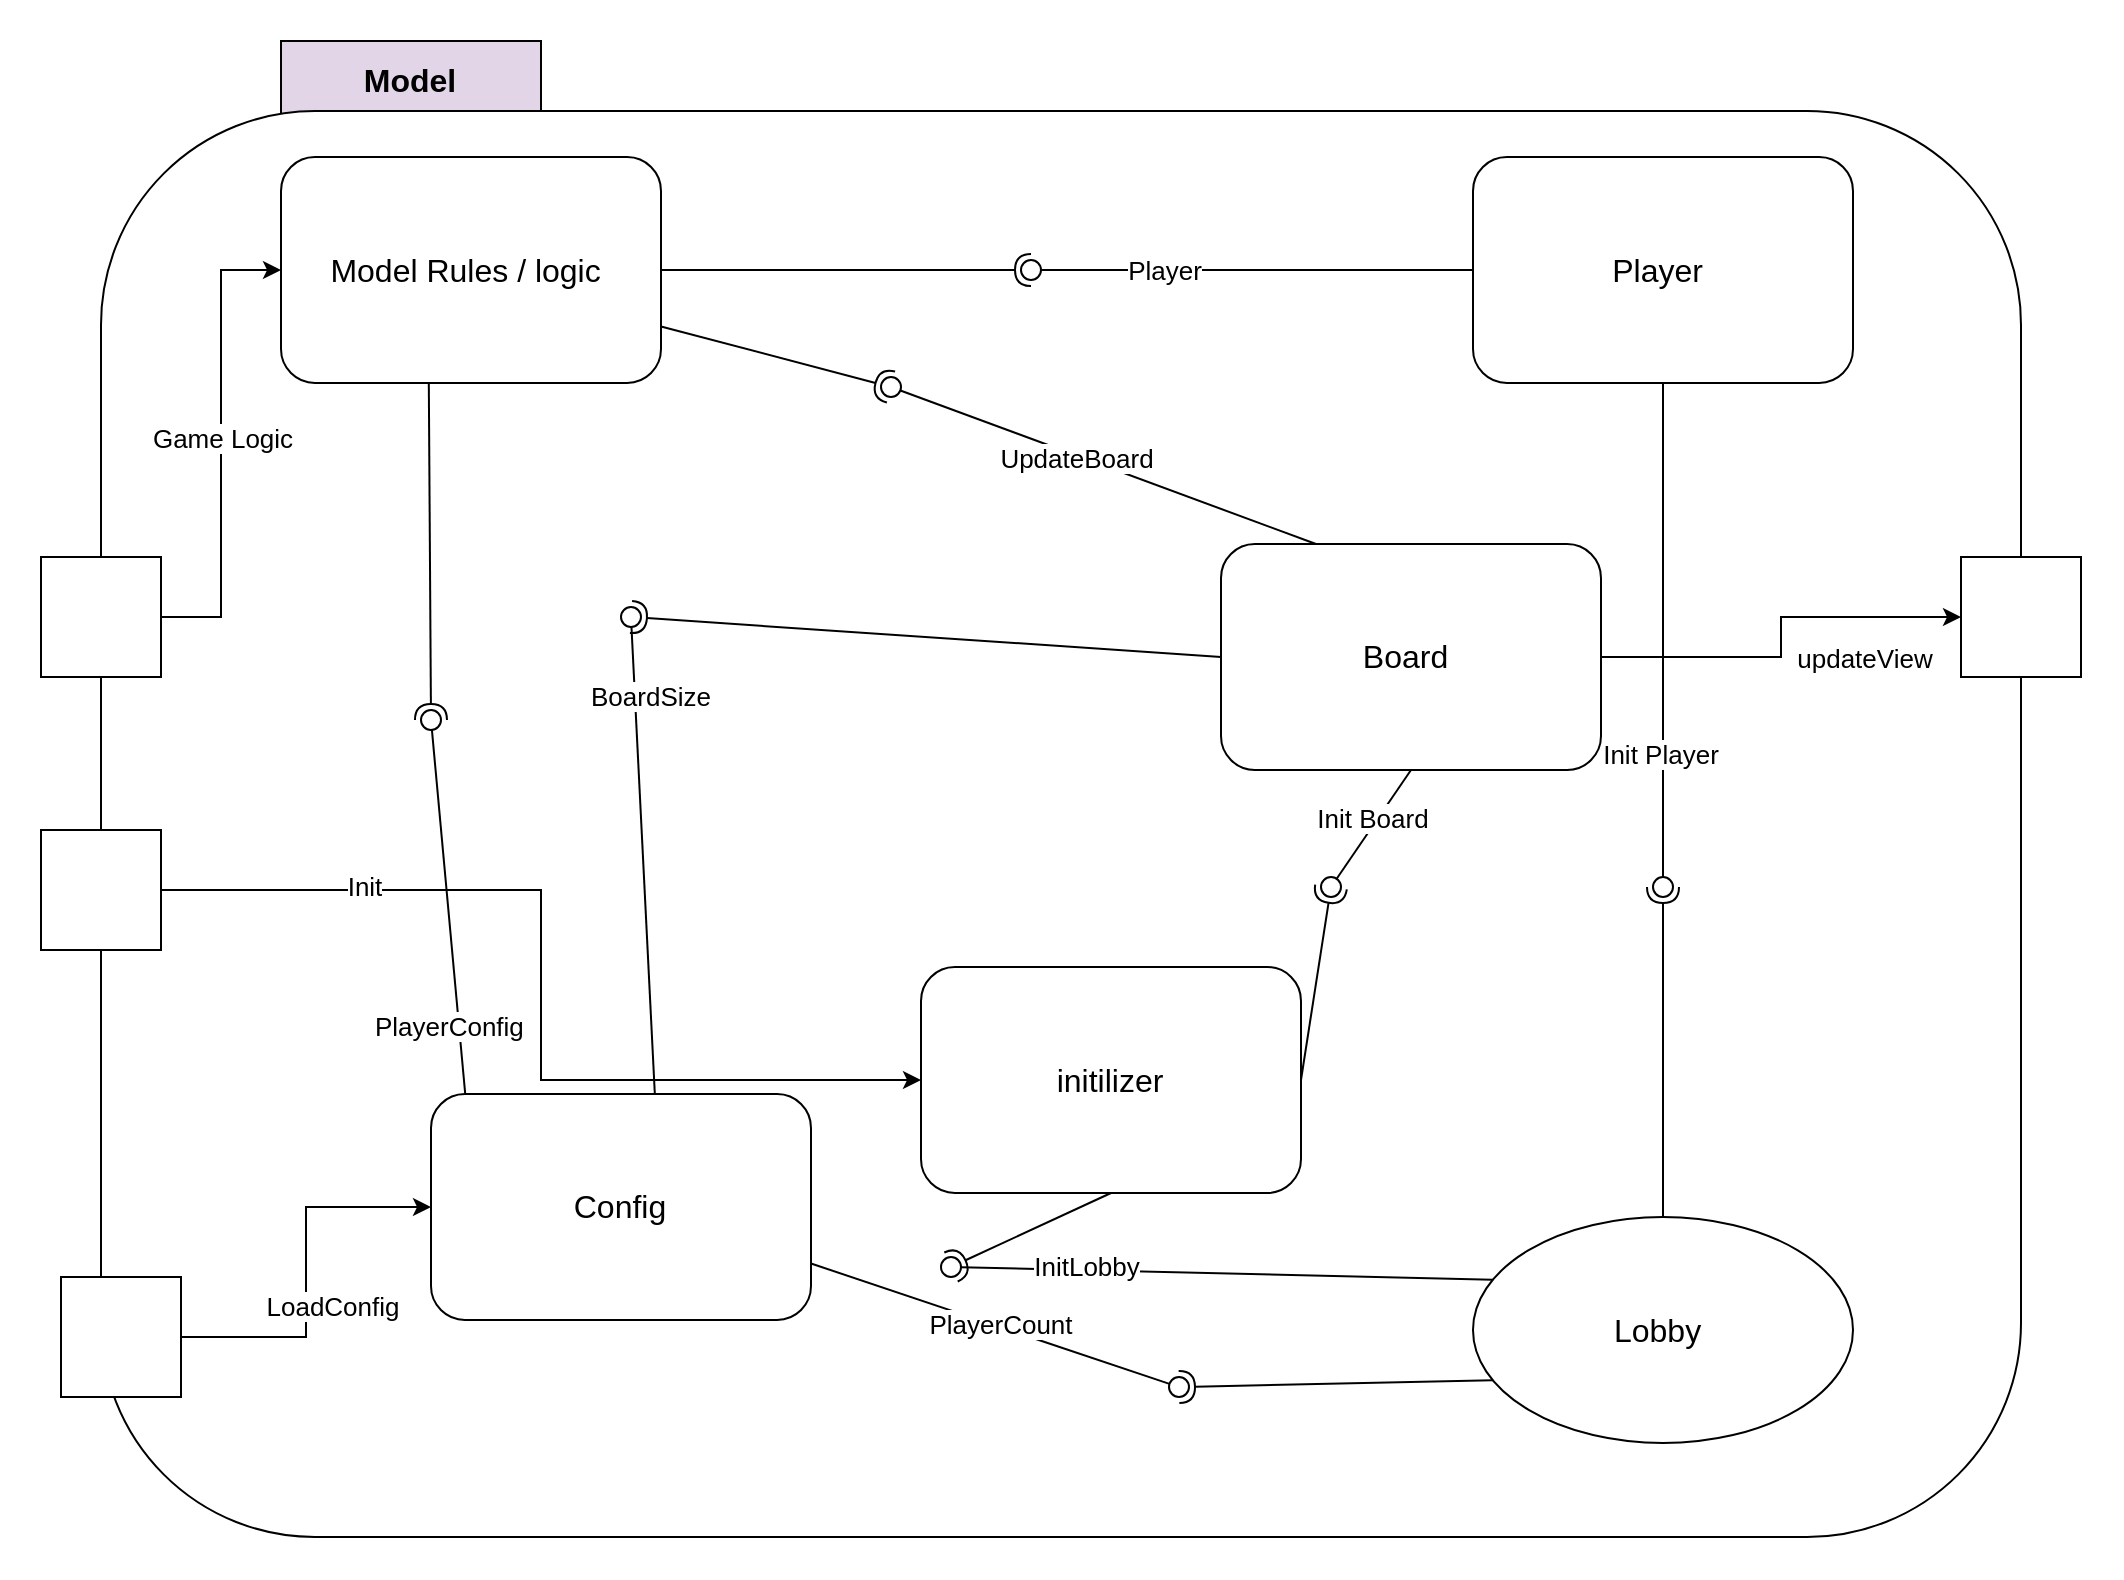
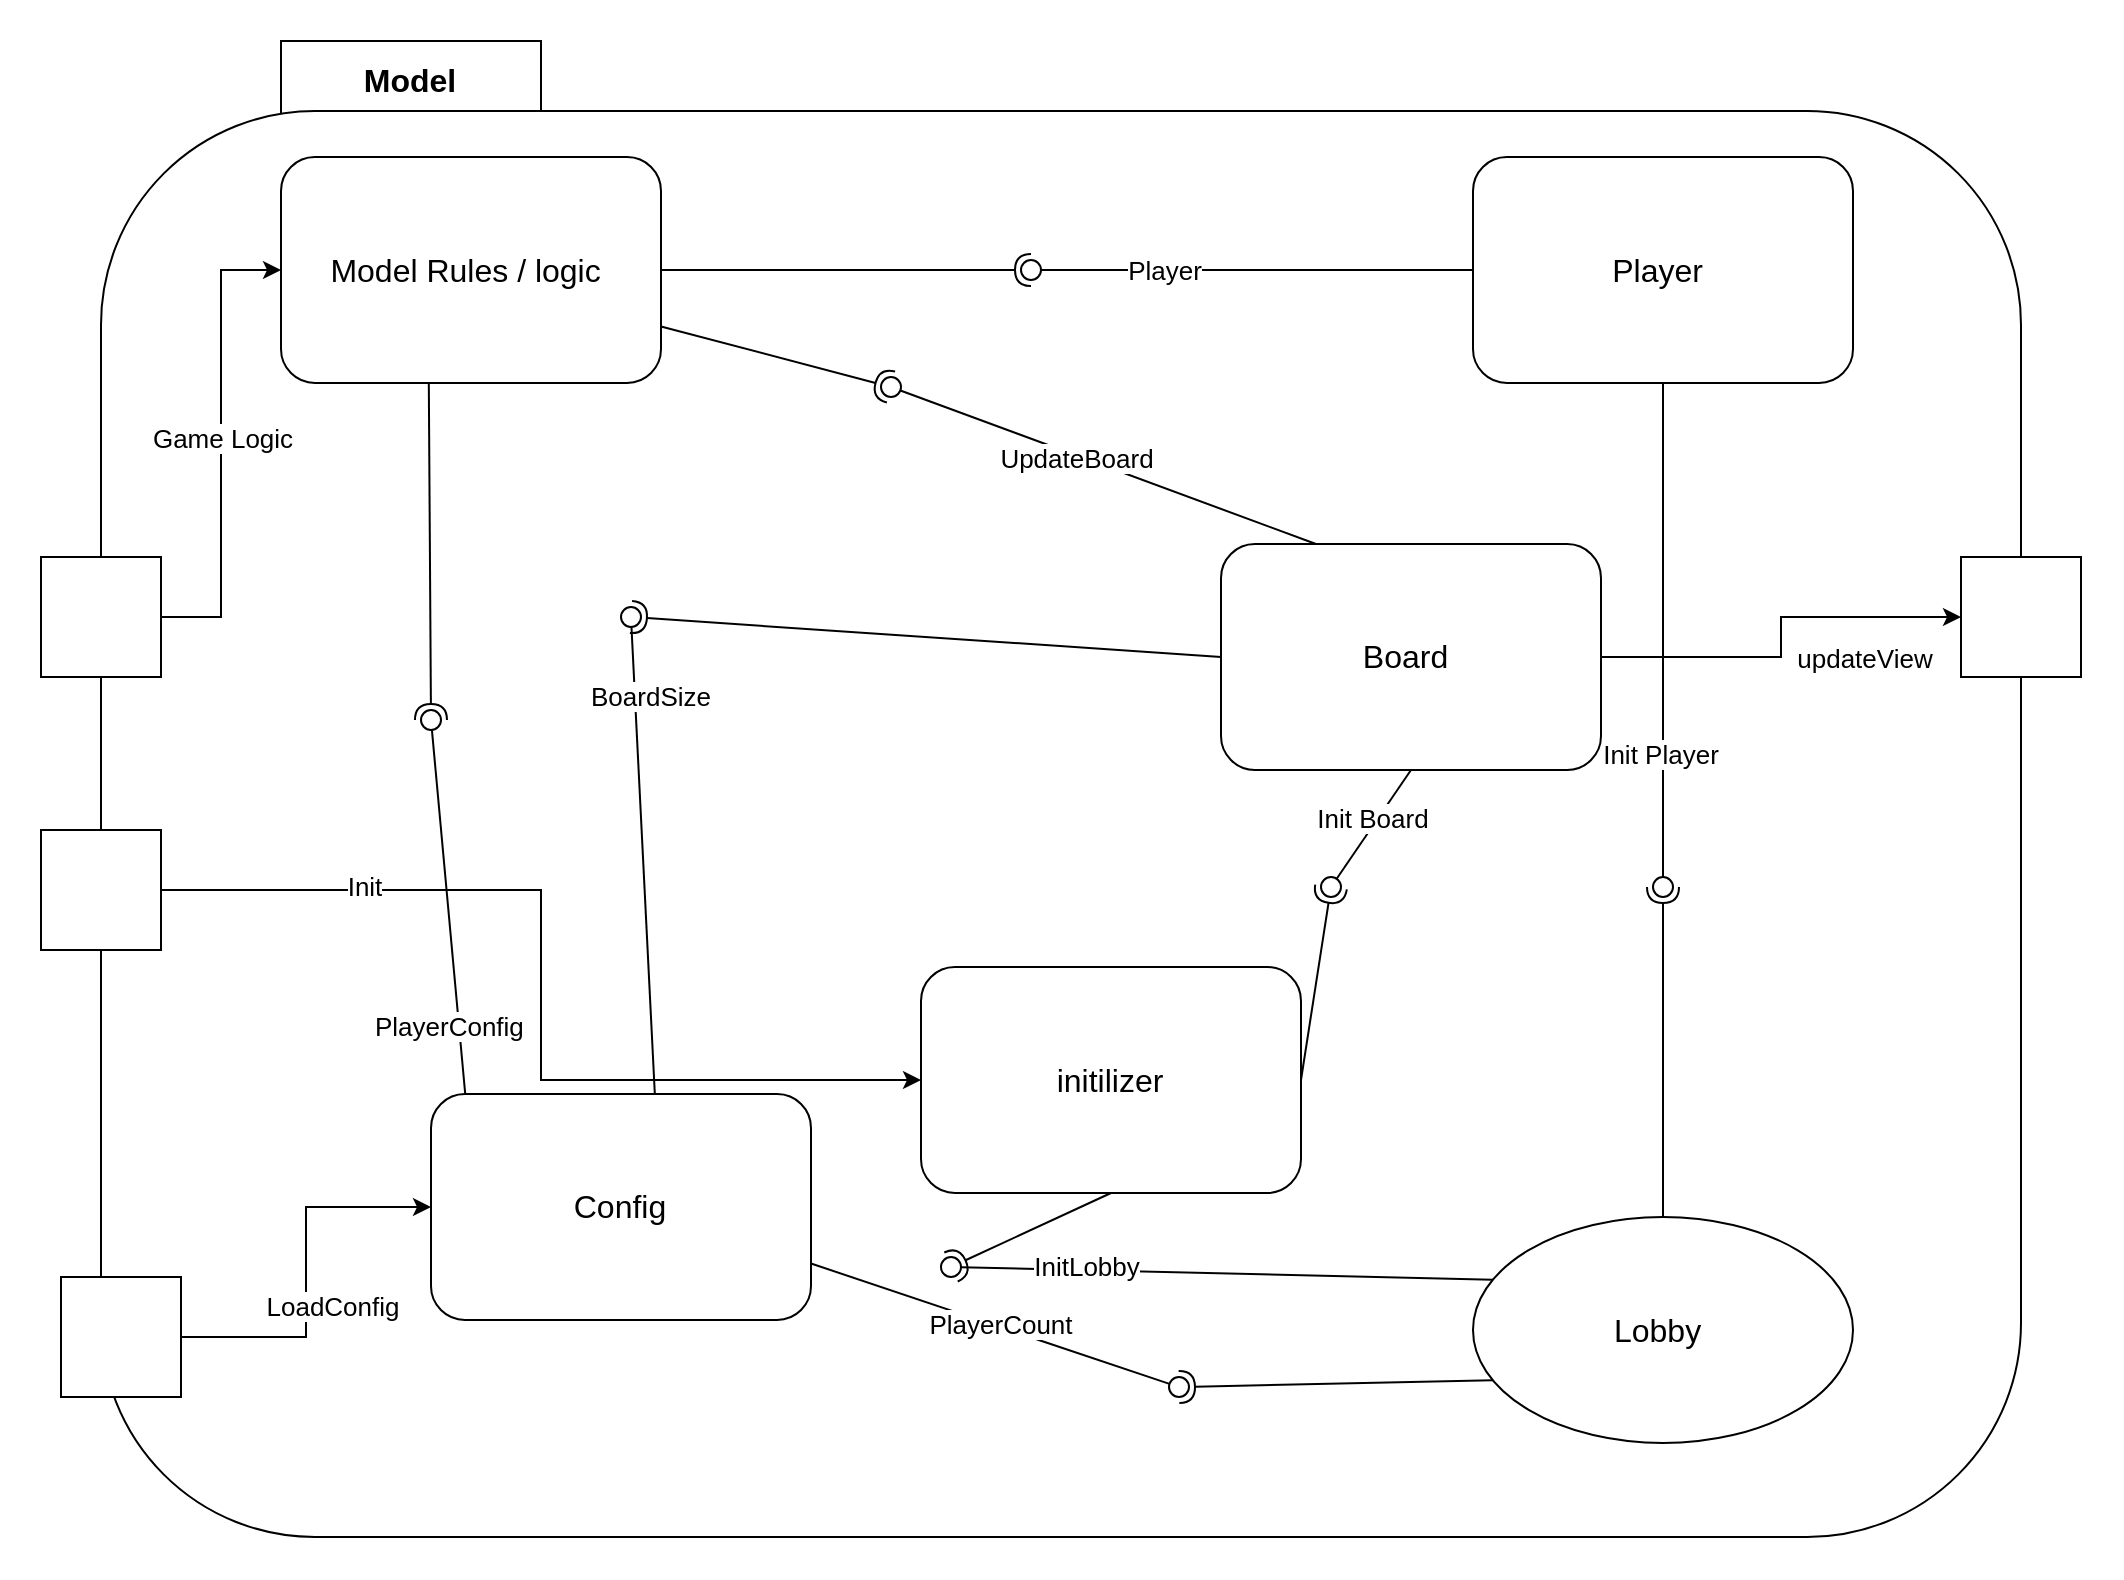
node "Model": fillcolor #e1d5e7 -> #ffffff
